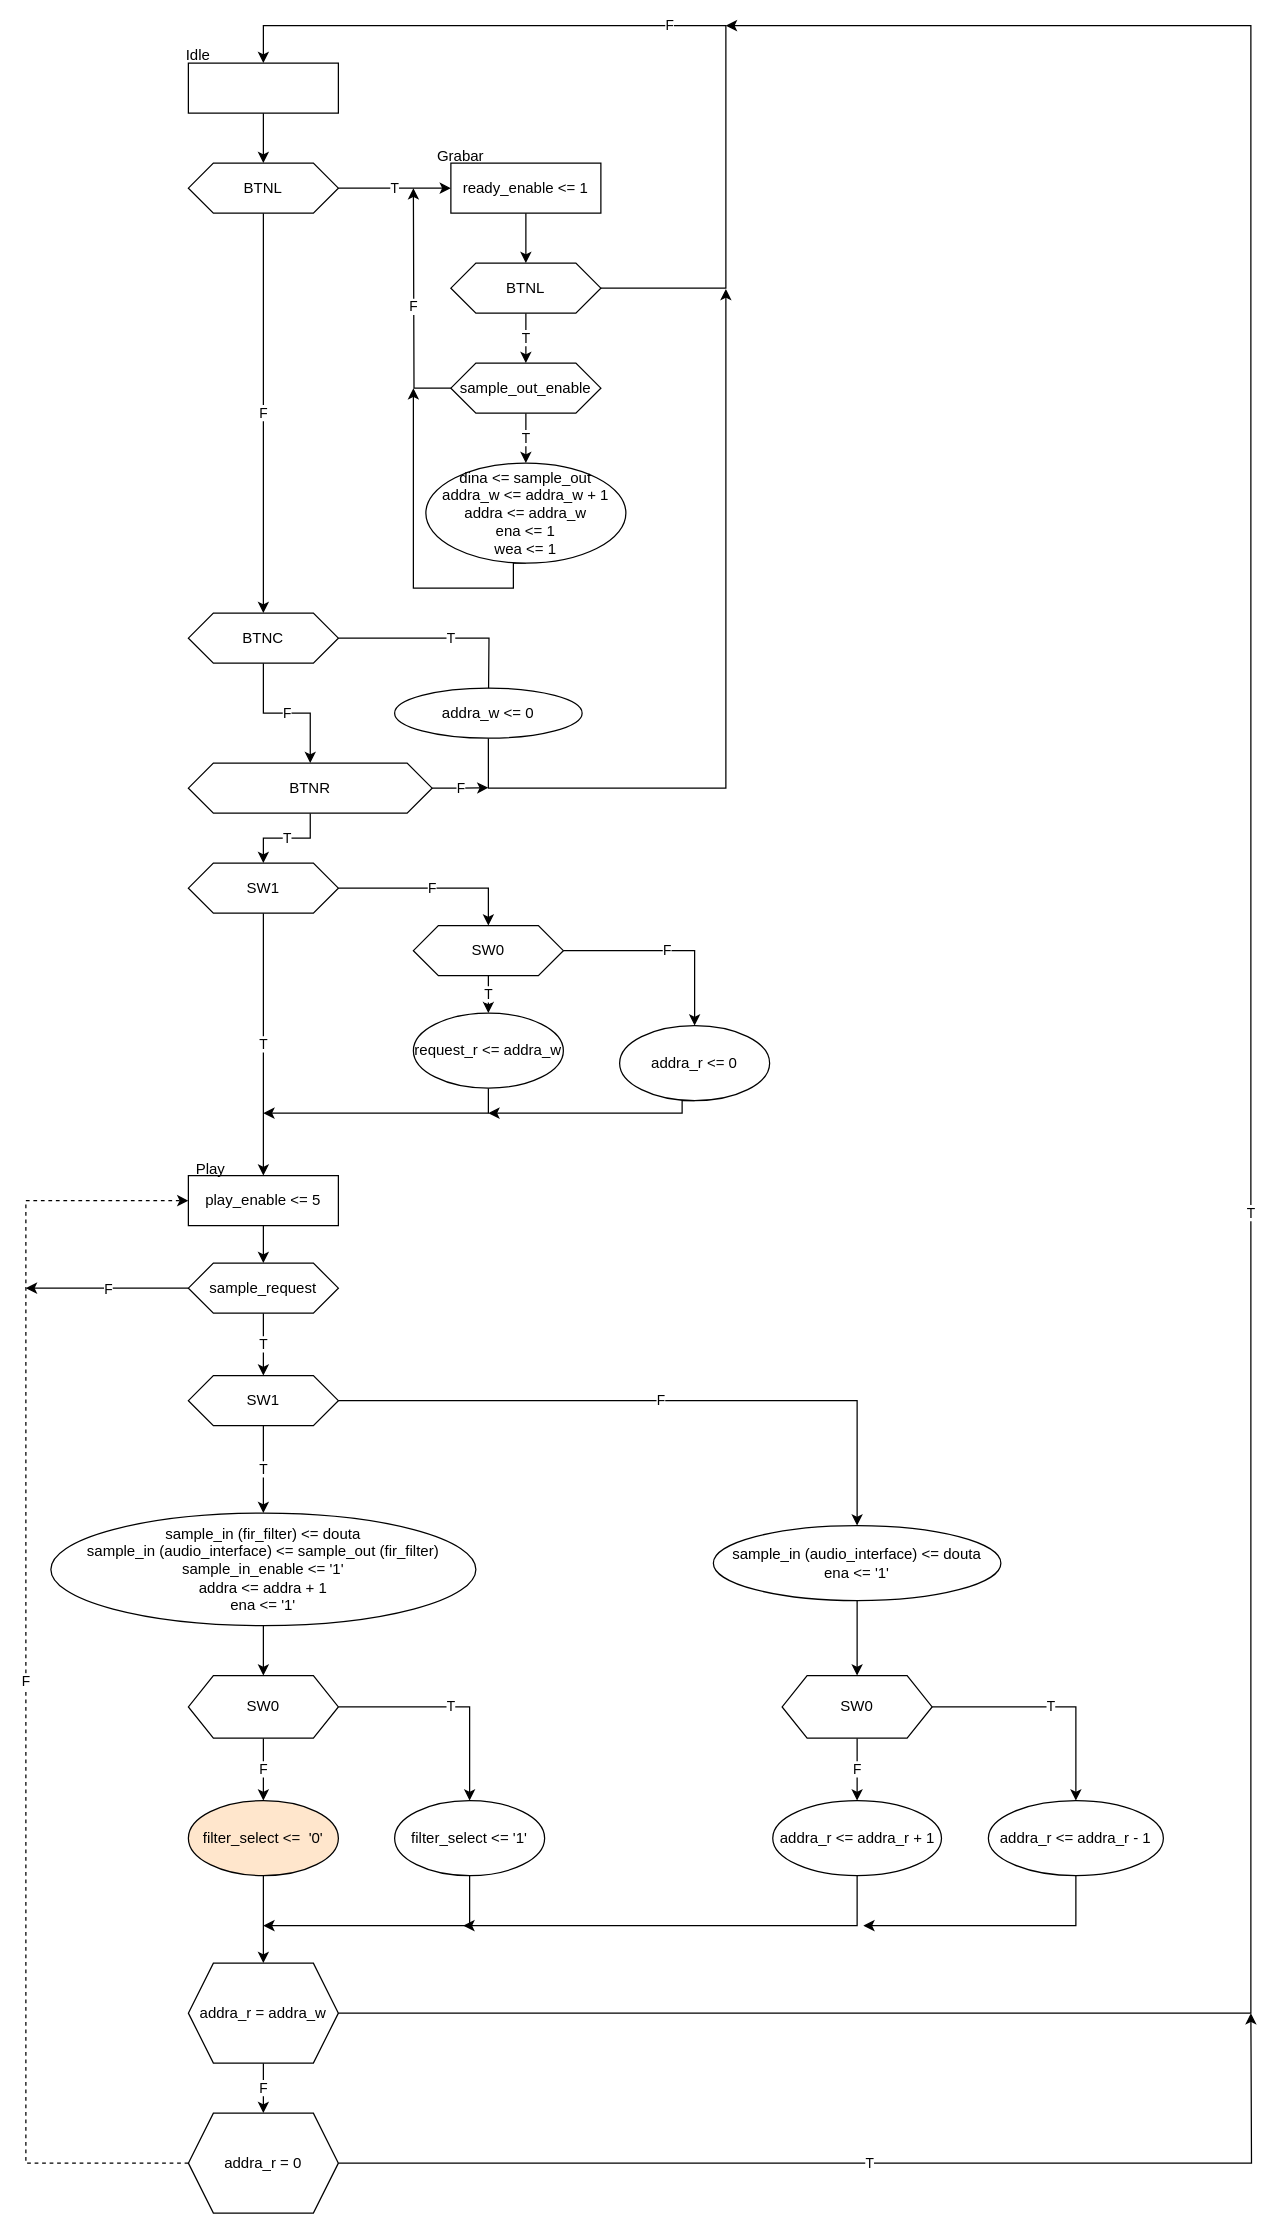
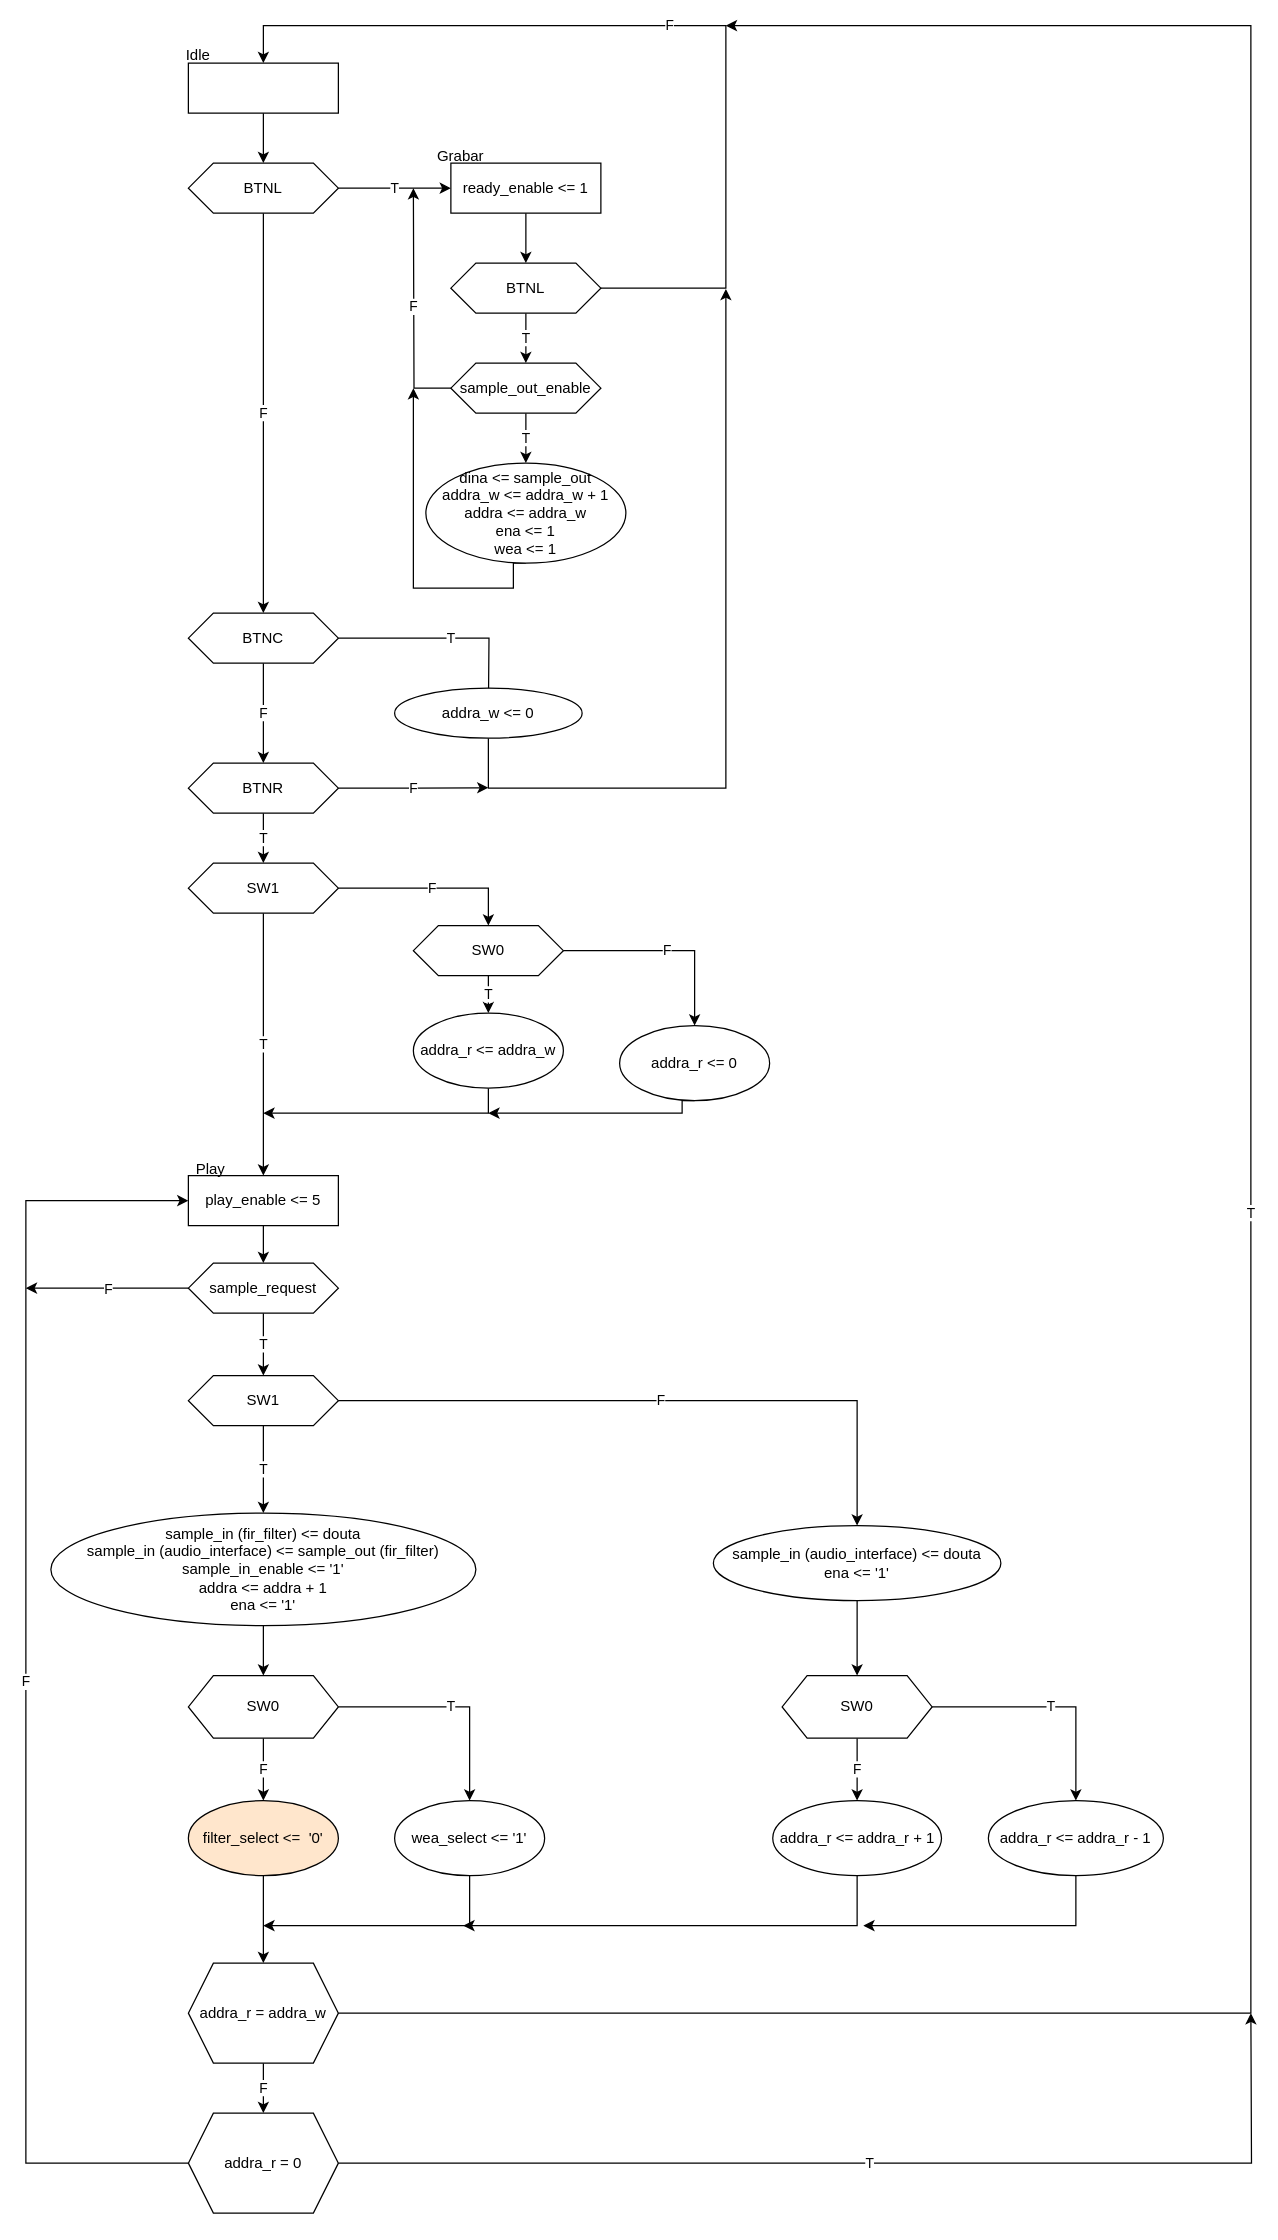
node "BTNR": size 244x50 -> 150x50
node "request_r <= addra_w": label "request_r <= addra_w" -> "addra_r <= addra_w"
node "filter_select <= '1'": label "filter_select <= '1'" -> "wea_select <= '1'"
edge "addra_r = 0" -> "play_enable <= 5": style dashed -> solid
